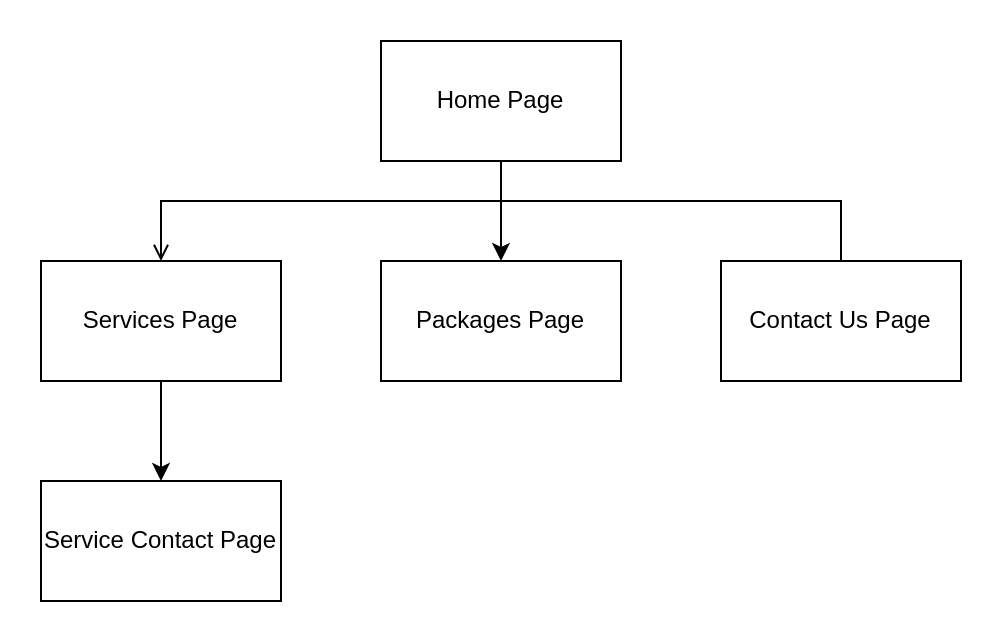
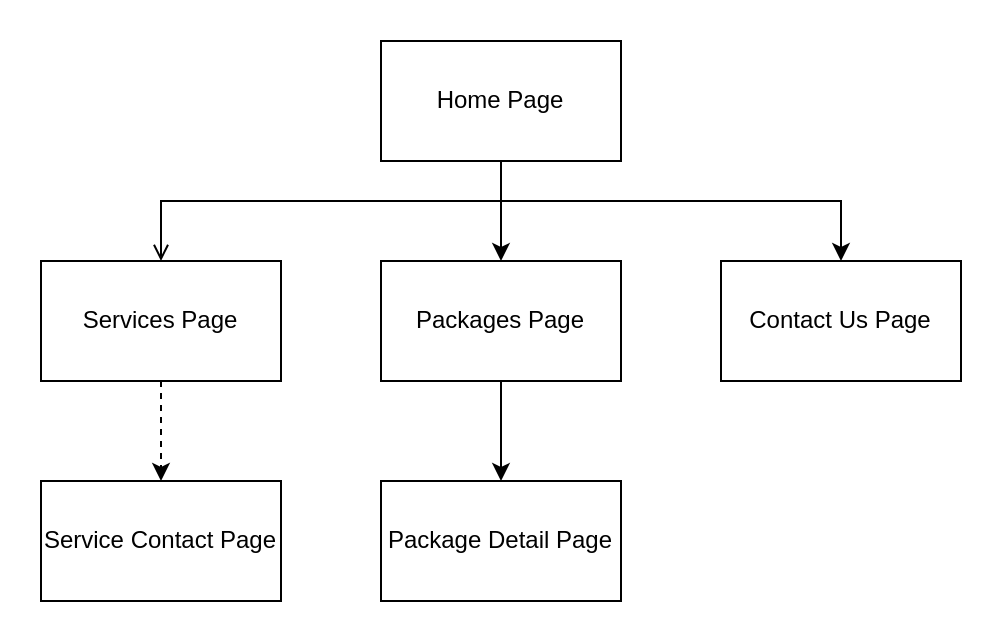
edge "Home Page" -- "Contact Us Page": arrowhead none -> classic
edge "Packages Page" -> "Package Detail Page": added
edge "Services Page" -> "Service Contact Page": style solid -> dashed
node "Package Detail Page": added
